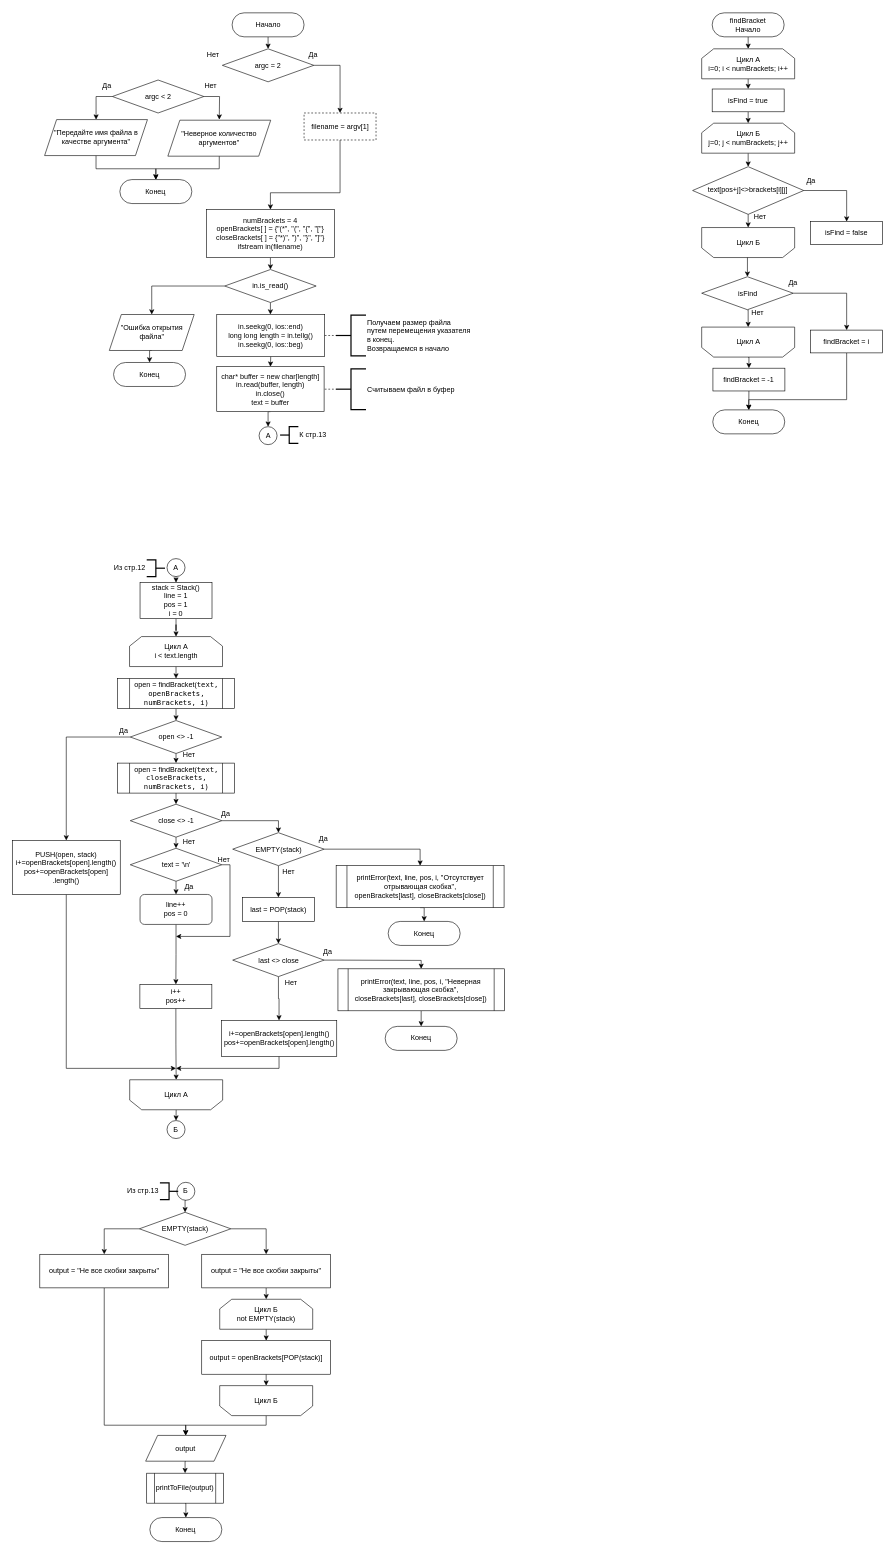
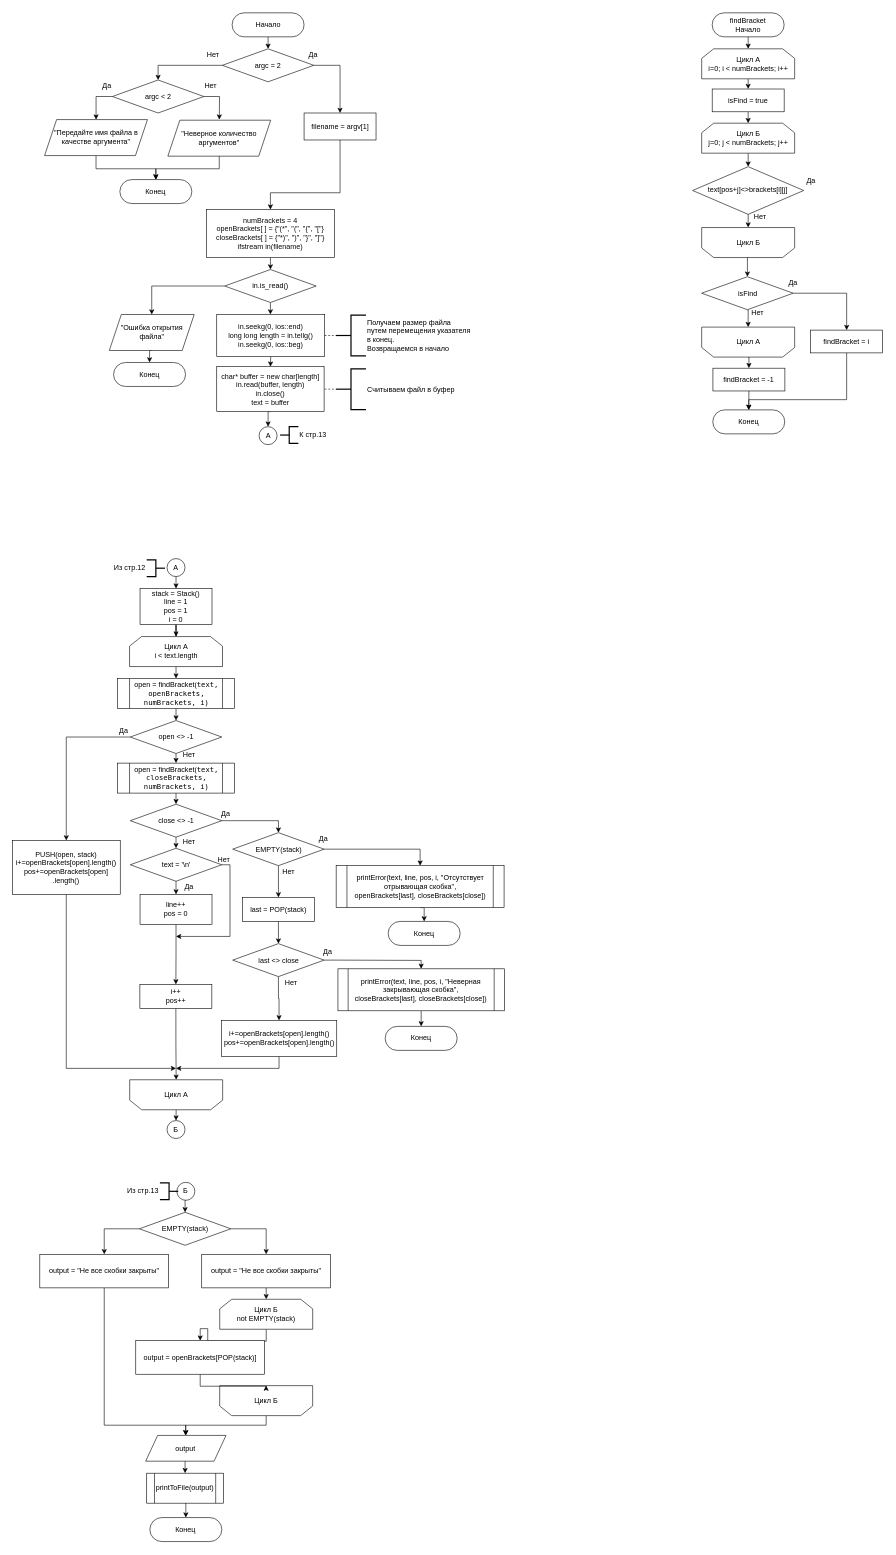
edge "argc = 2" -> "argc < 2": added
node "filename = argv[1]": style dashed -> solid
edge "text[pos+j]<>brackets[i][j]" -> "isFind = false": removed
node "isFind = false": removed
node "stack = Stack() line = 1 pos = 1 i = 0": moved (176, 600) -> (176, 606)
node "line++ pos = 0": shape rounded rectangle -> rectangle
node "output = openBrackets[POP(stack)]": moved (266, 1358) -> (200, 1358)
